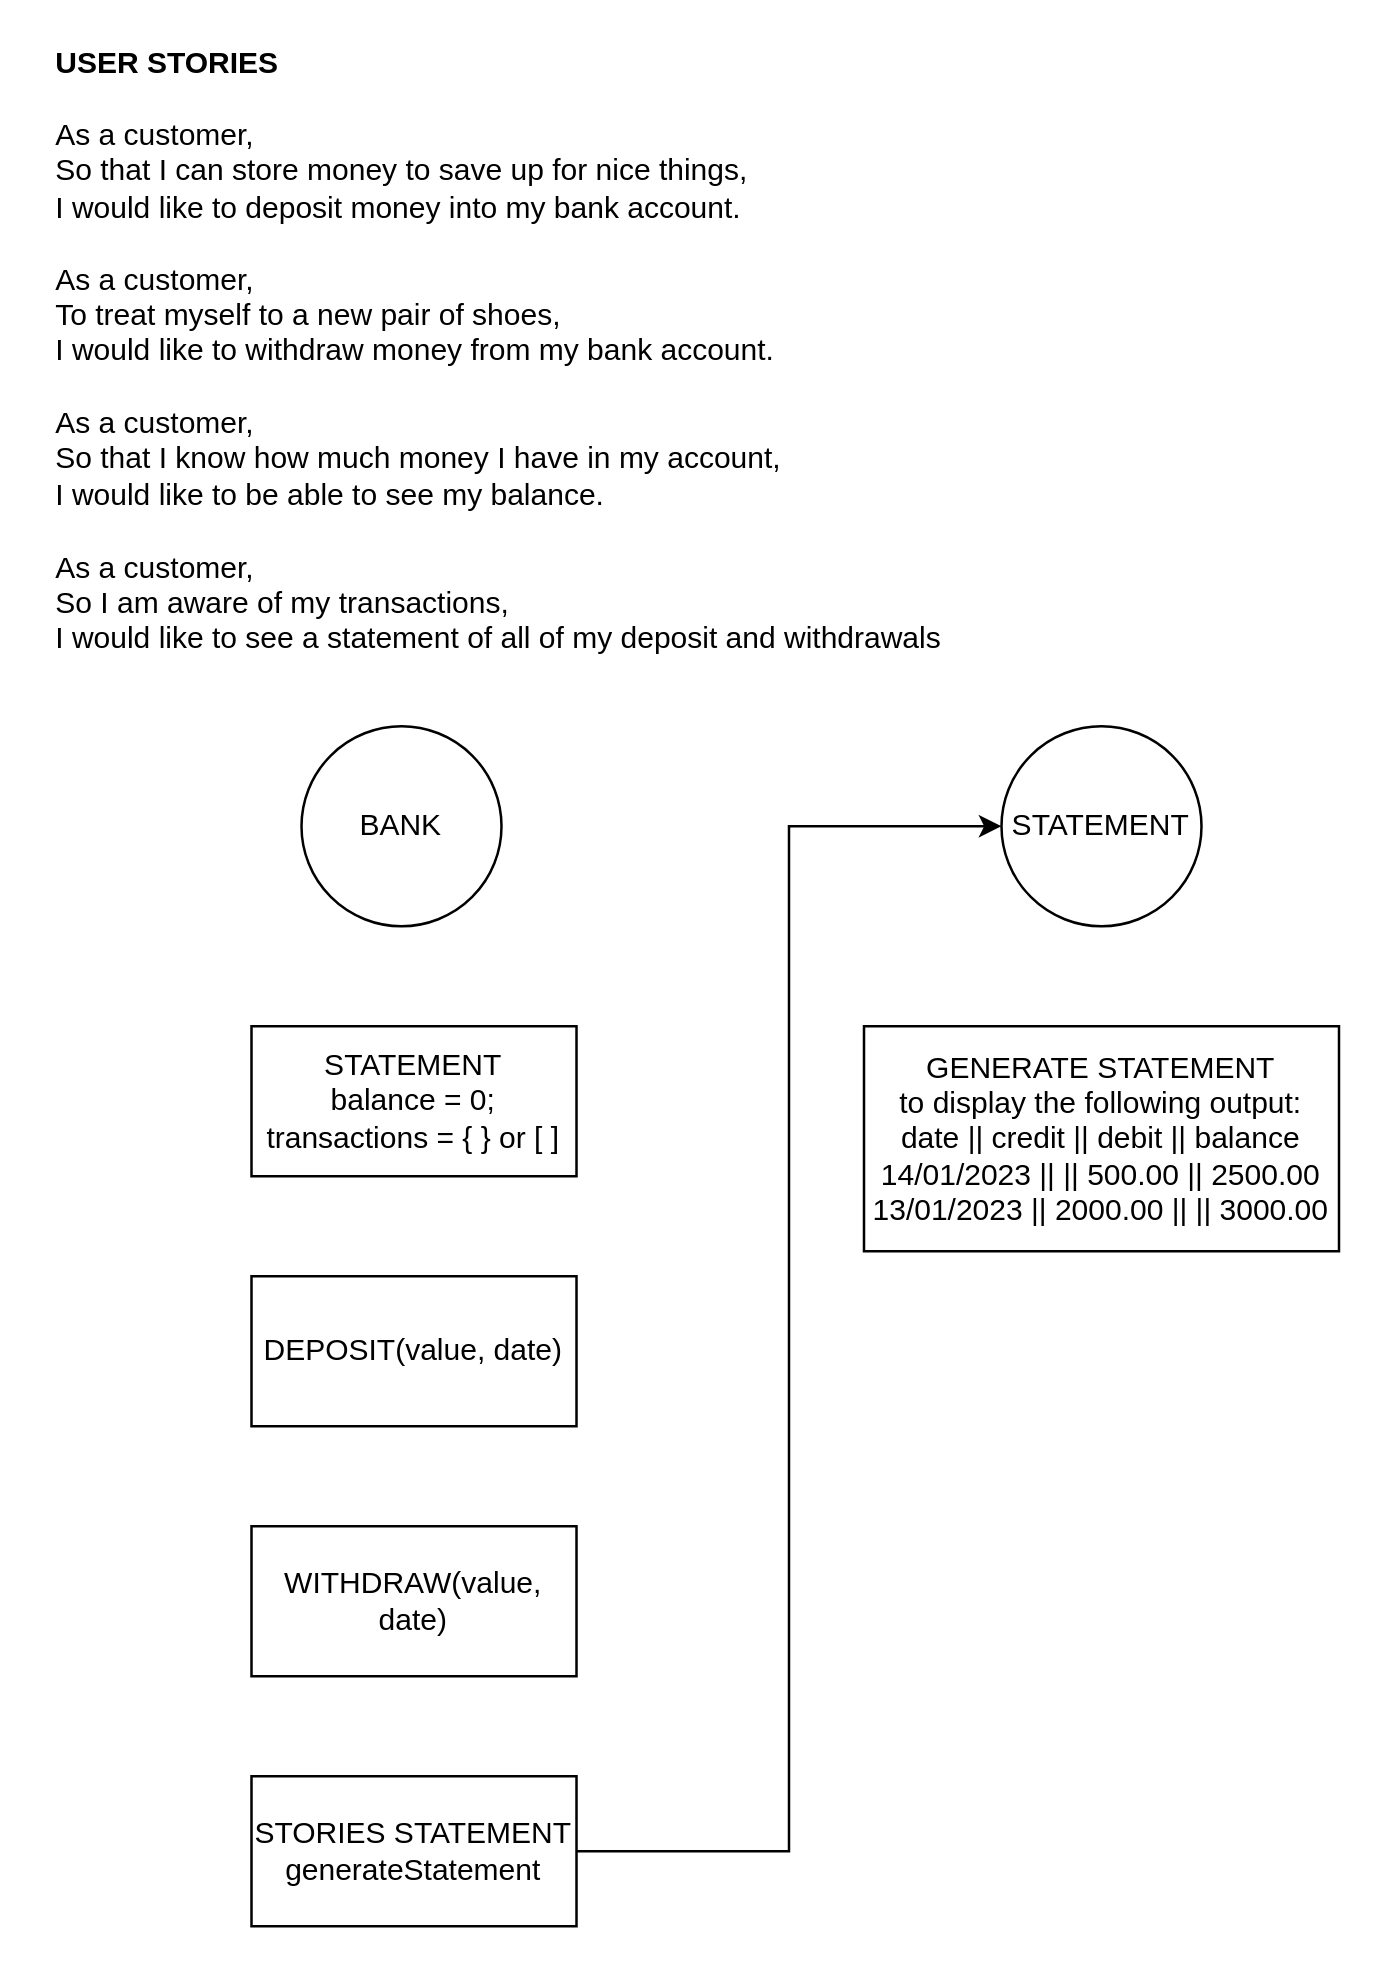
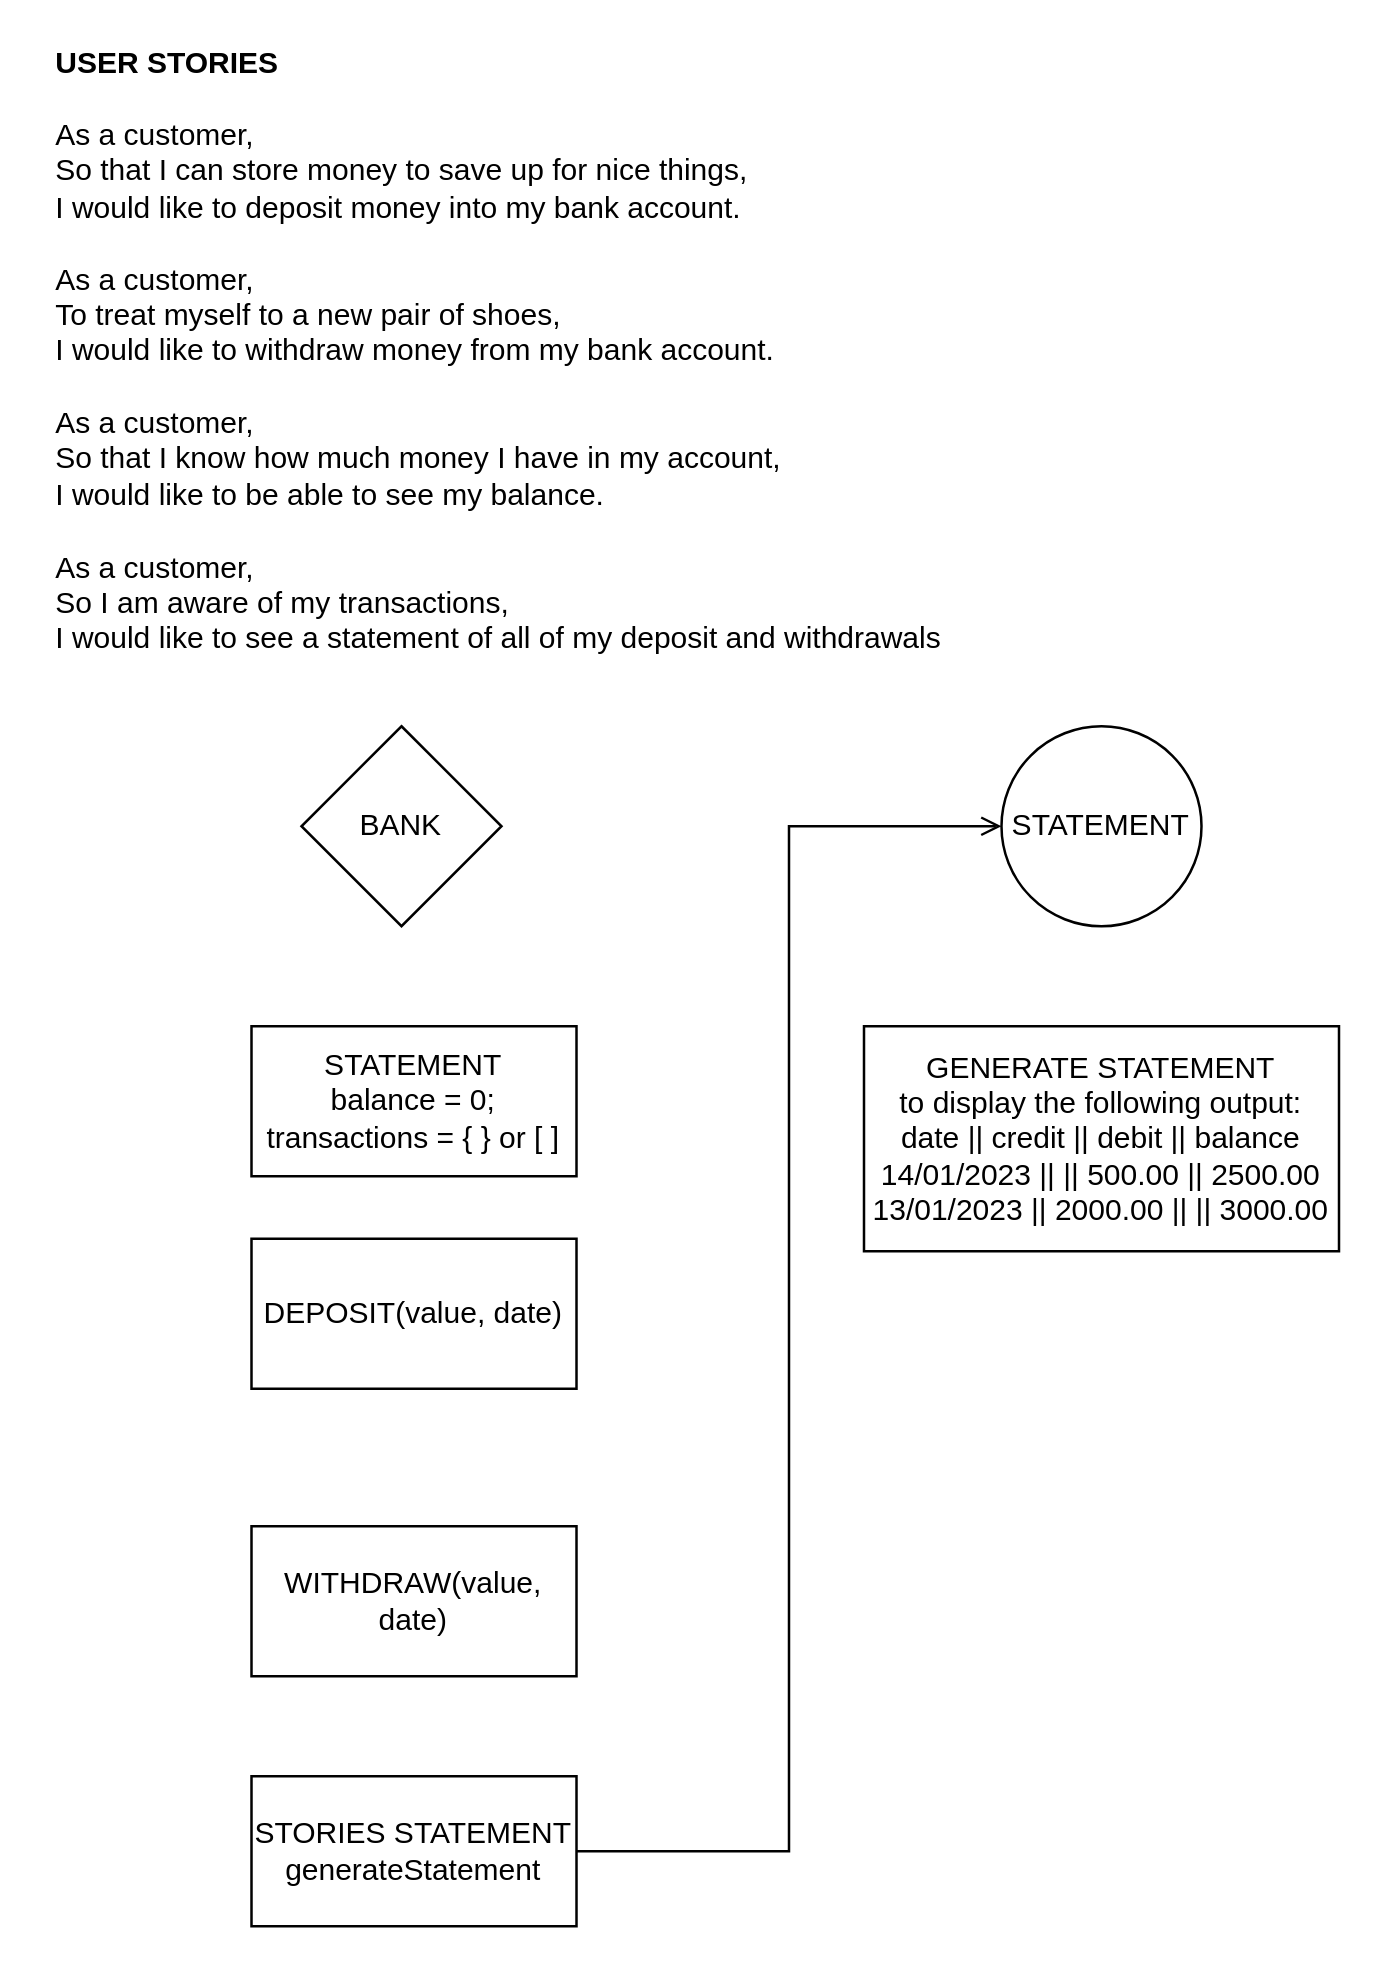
node "BANK": shape ellipse -> diamond
edge "STORIES STATEMENT generateStatement" -> "STATEMENT": arrowhead classic -> open
node "DEPOSIT(value, date)": moved (414, 1351) -> (414, 1314)
